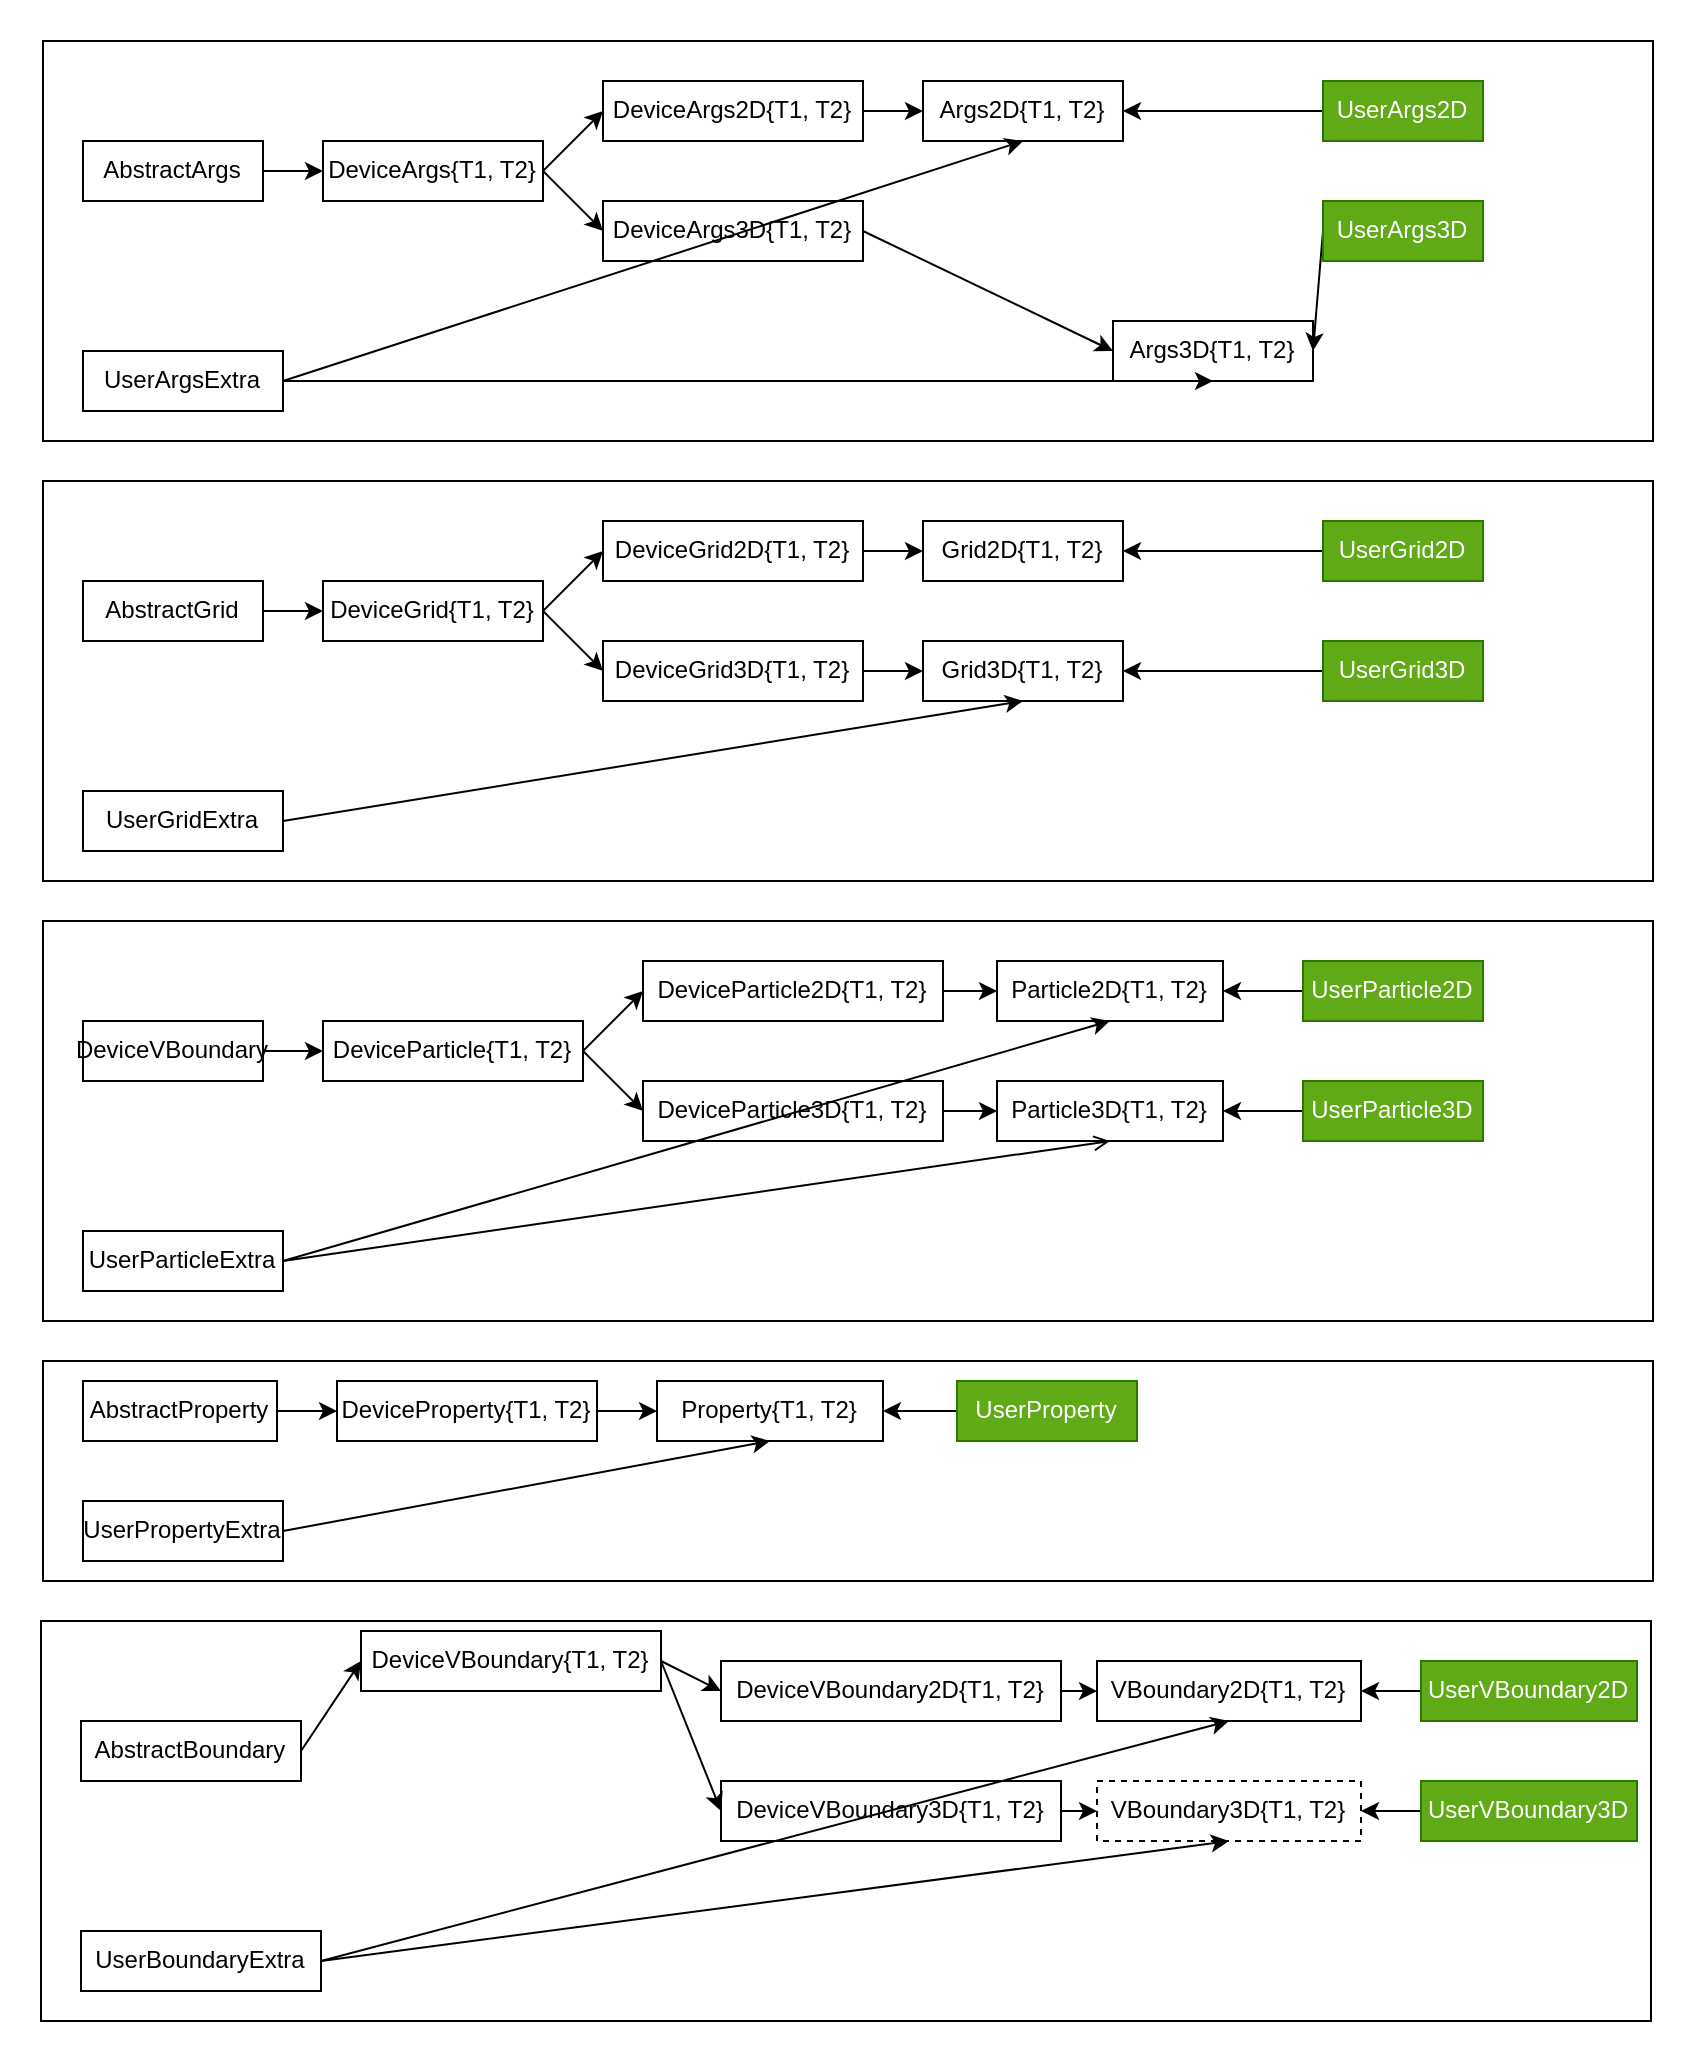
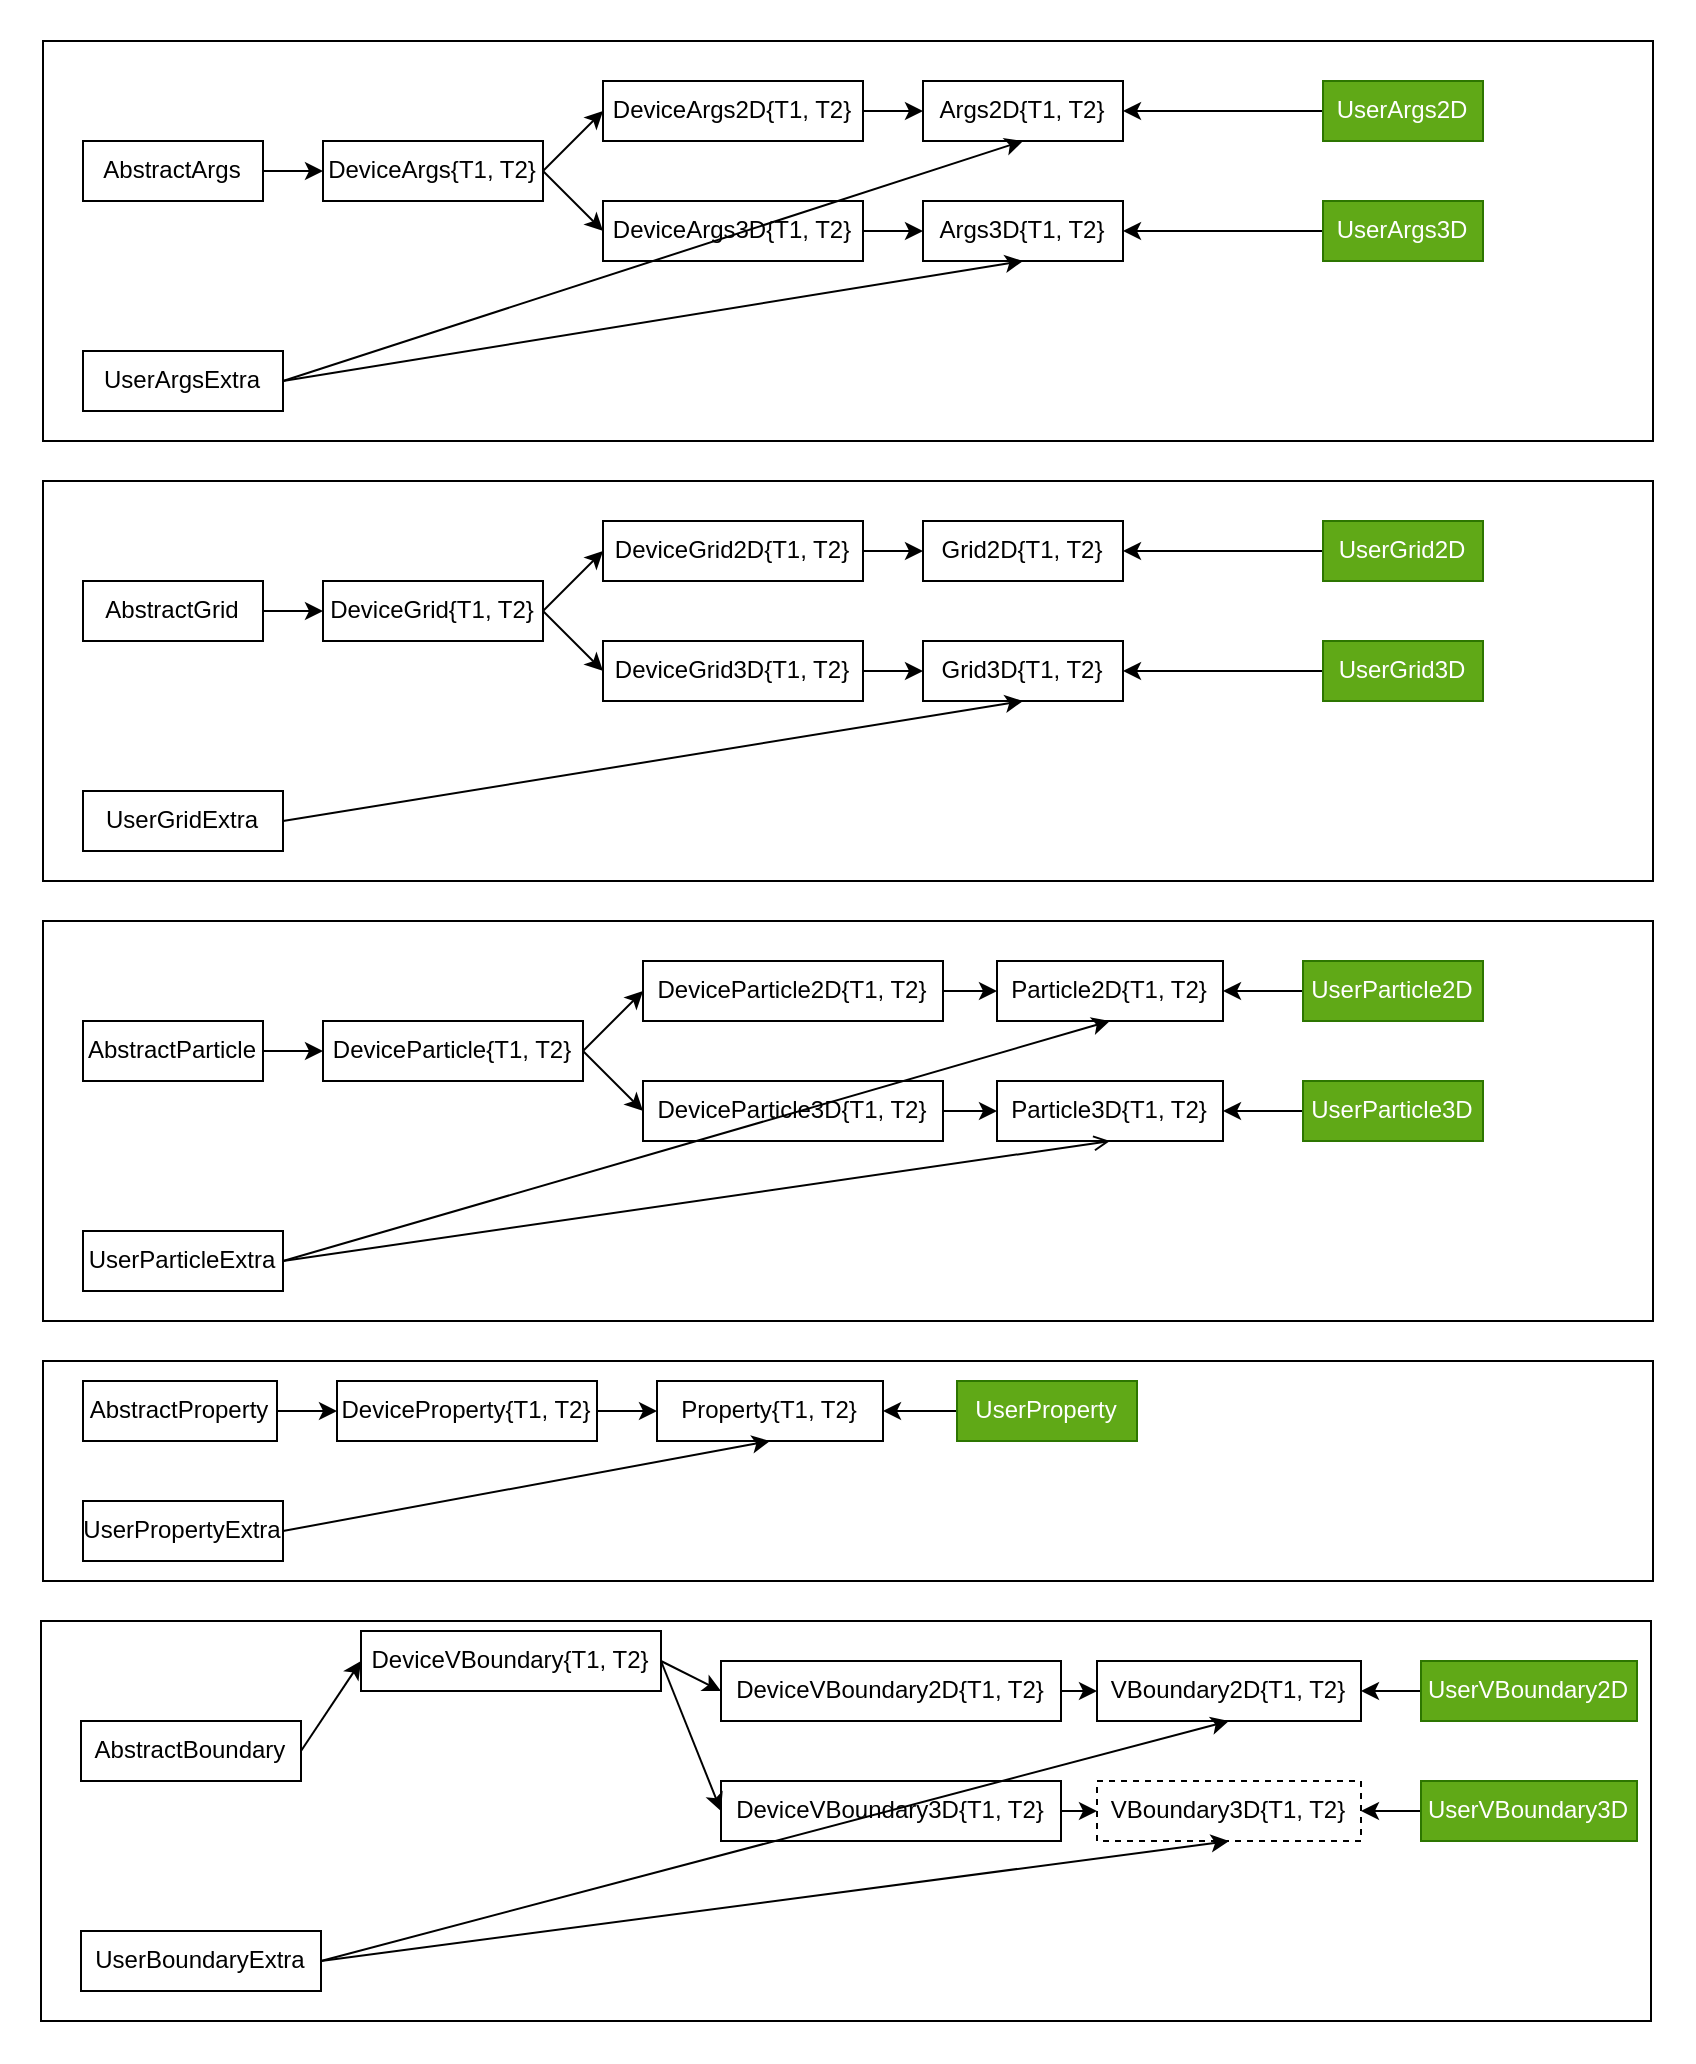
node "Args3D{T1, T2}": moved (1213, 351) -> (1023, 231)
node "DeviceVBoundary": label "DeviceVBoundary" -> "AbstractParticle"
